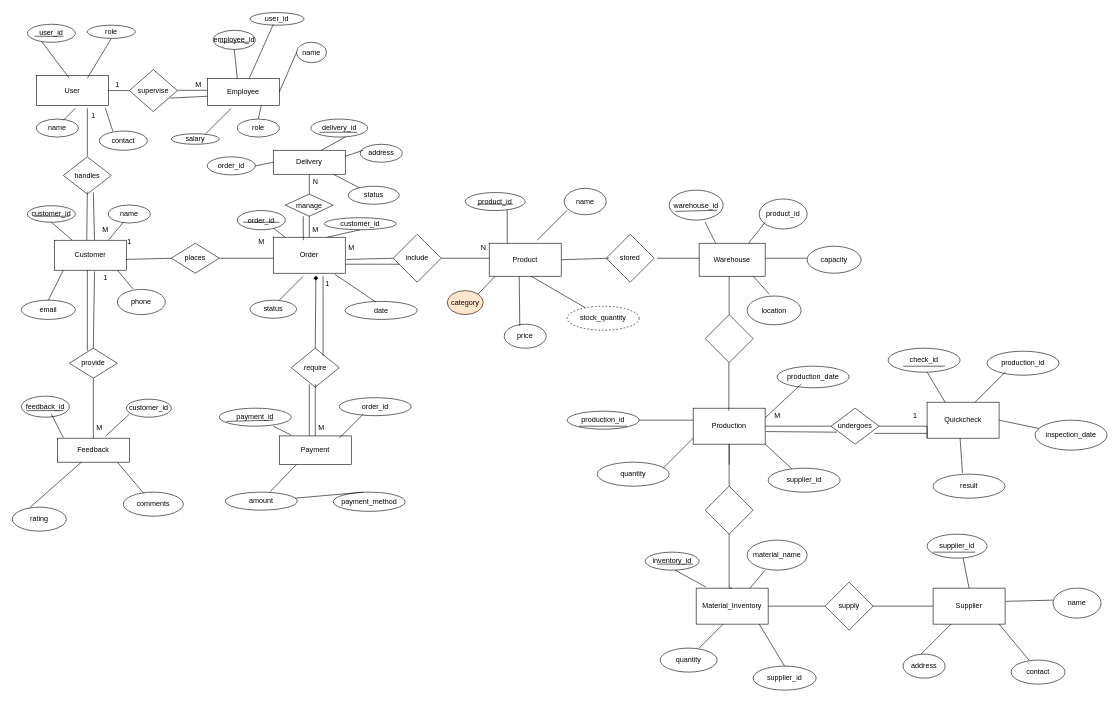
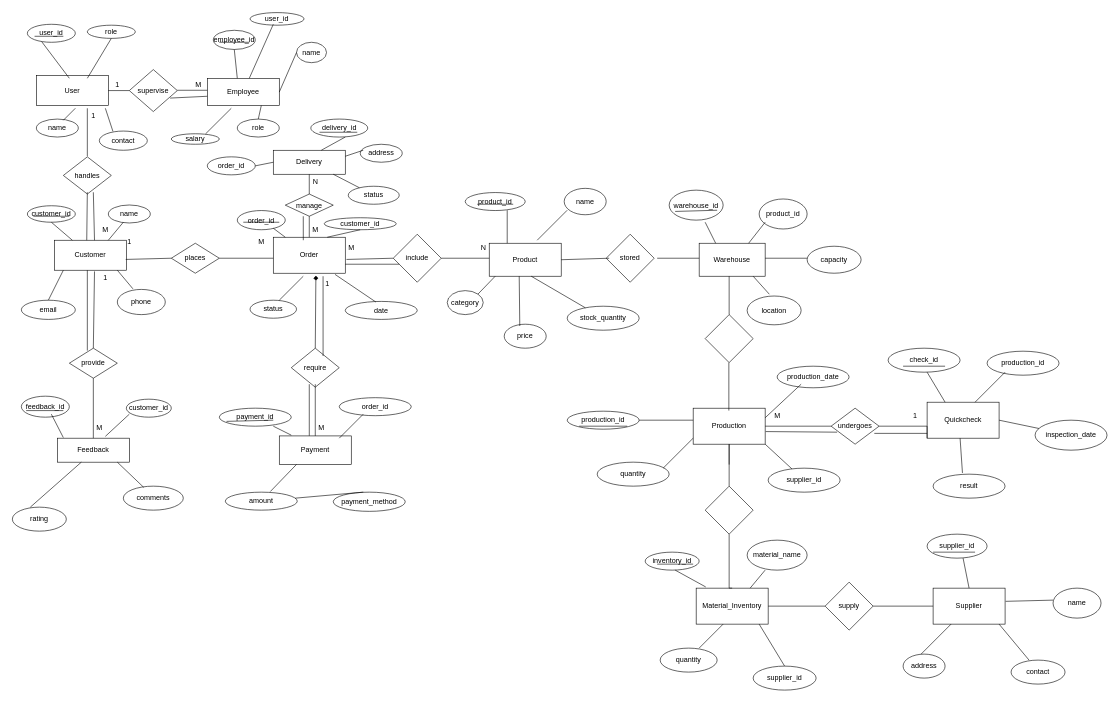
node "category": fillcolor #ffe6cc -> #ffffff
node "stock_quantity": style dashed -> solid
node "comments": moved (153, 504) -> (153, 498)
